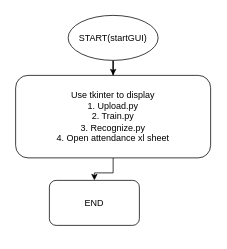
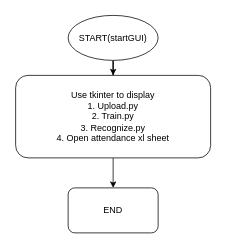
node "END": moved (94, 203) -> (113, 210)
